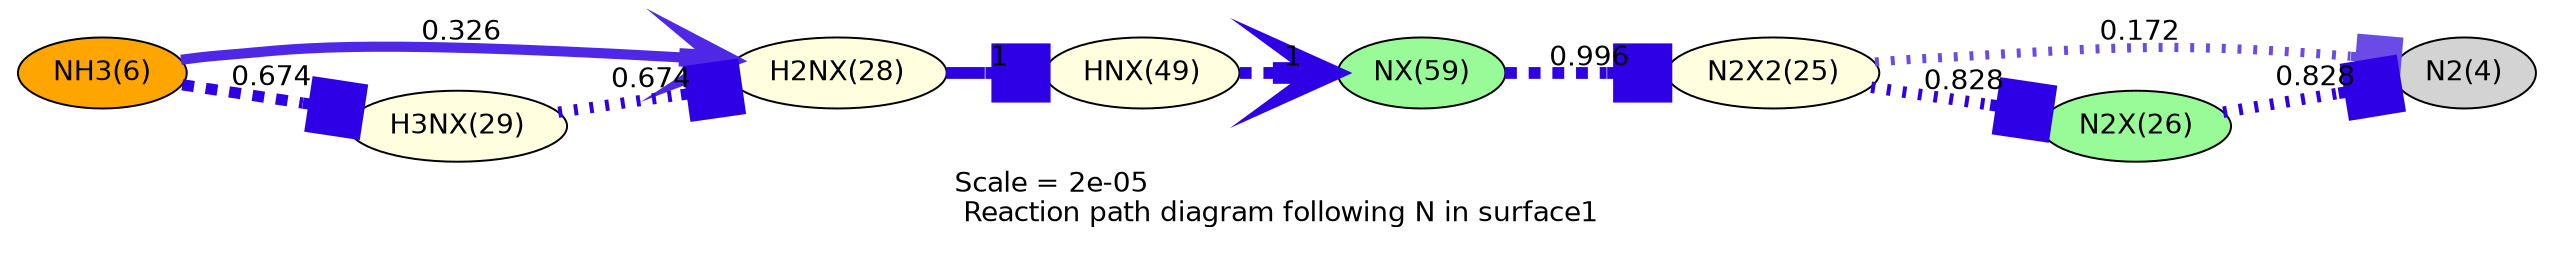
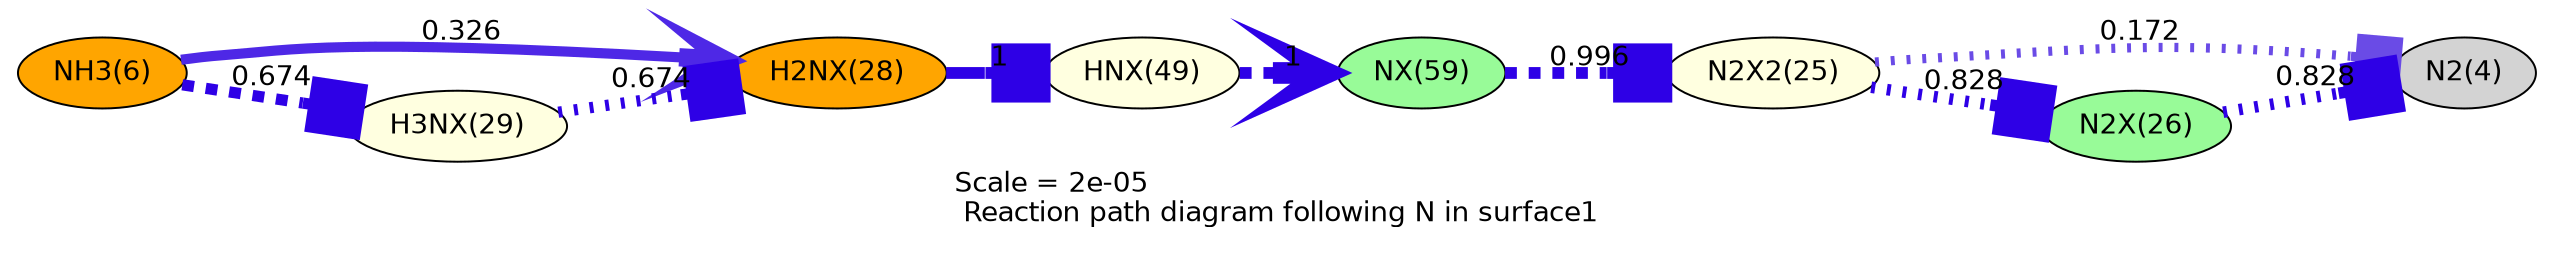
node "H2NX(28)": fillcolor lightyellow -> orange
